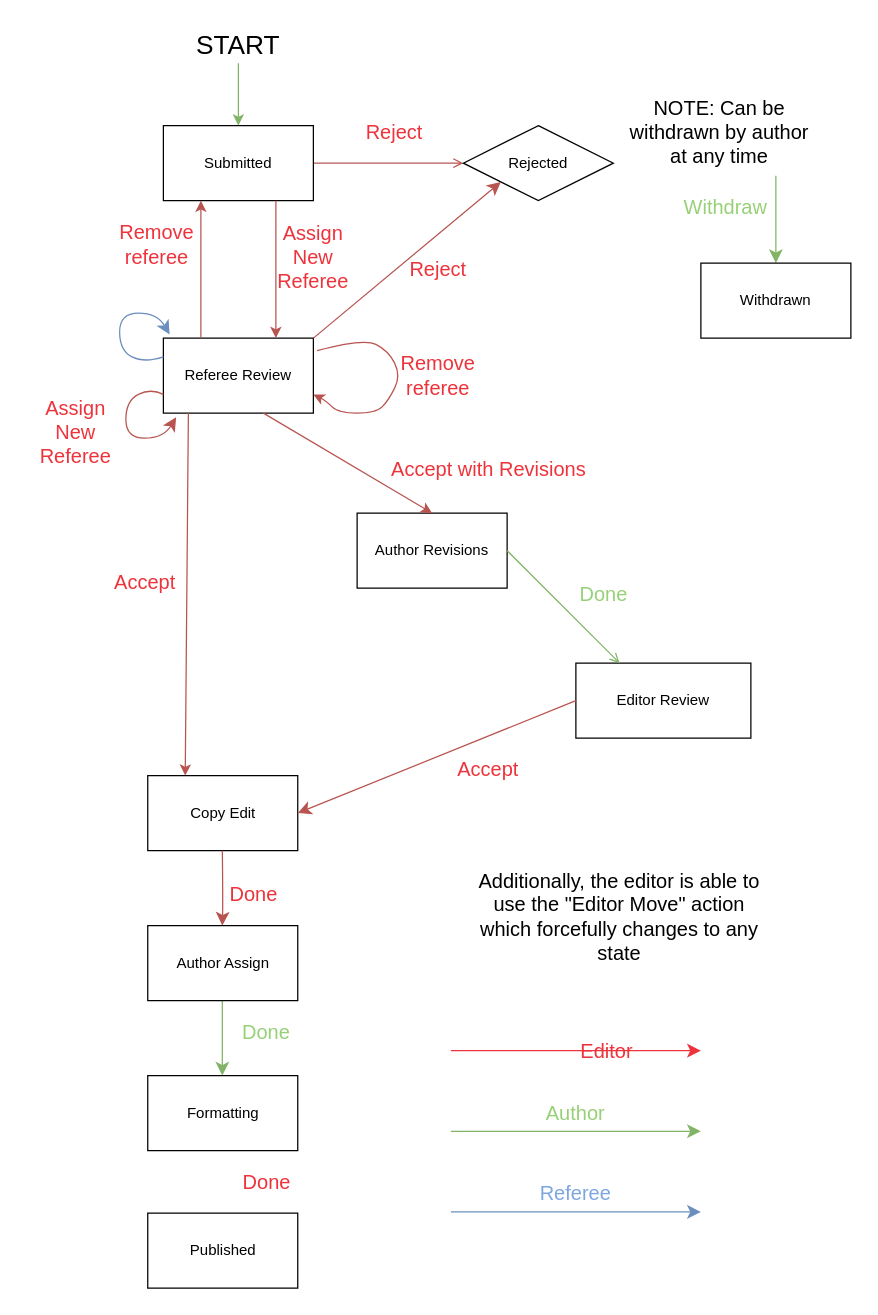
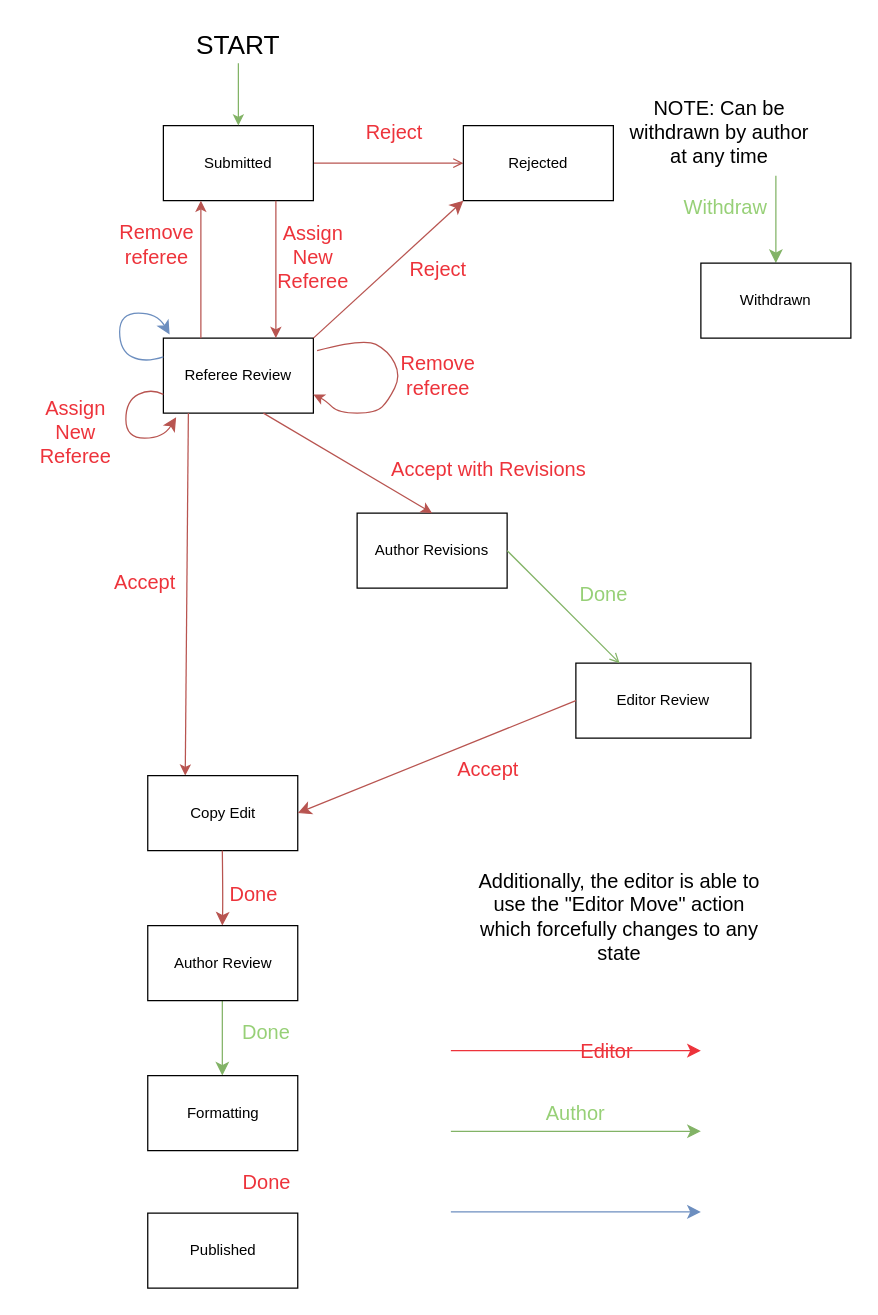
node "Rejected": shape diamond -> rectangle
node "Author Assign": label "Author Assign" -> "Author Review"
node "Referee": removed
